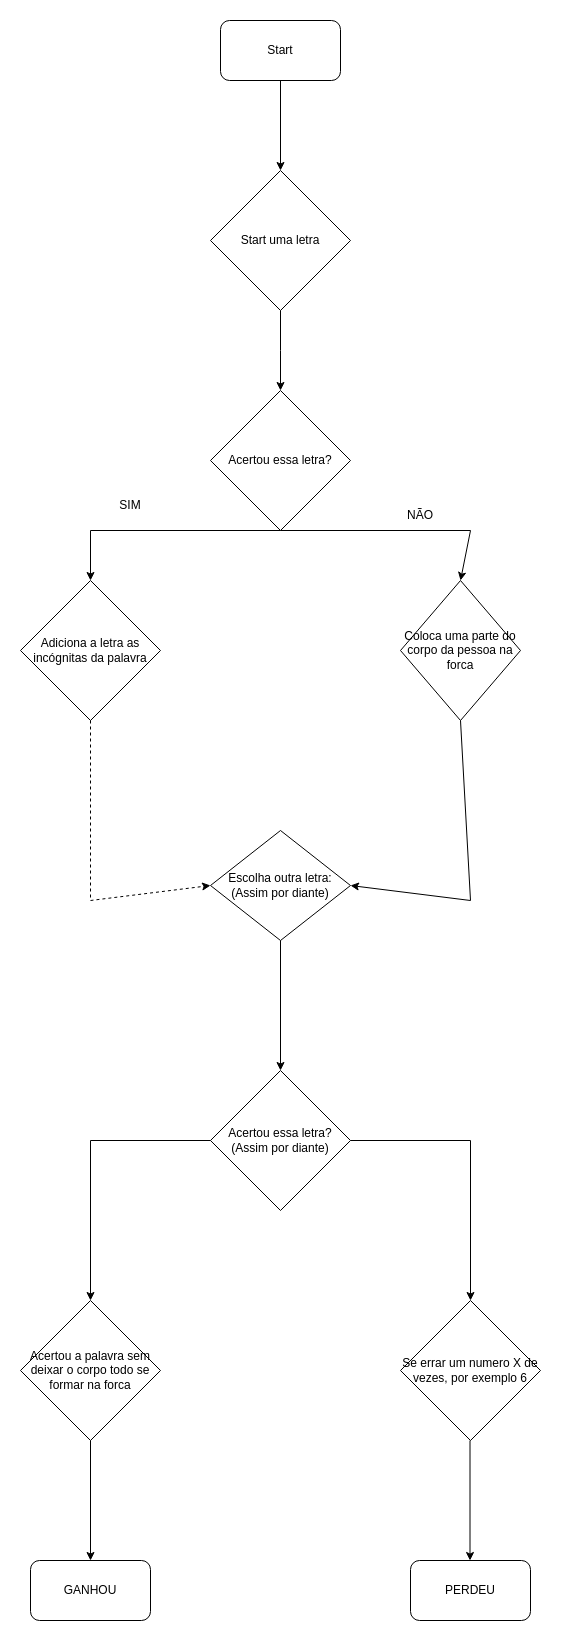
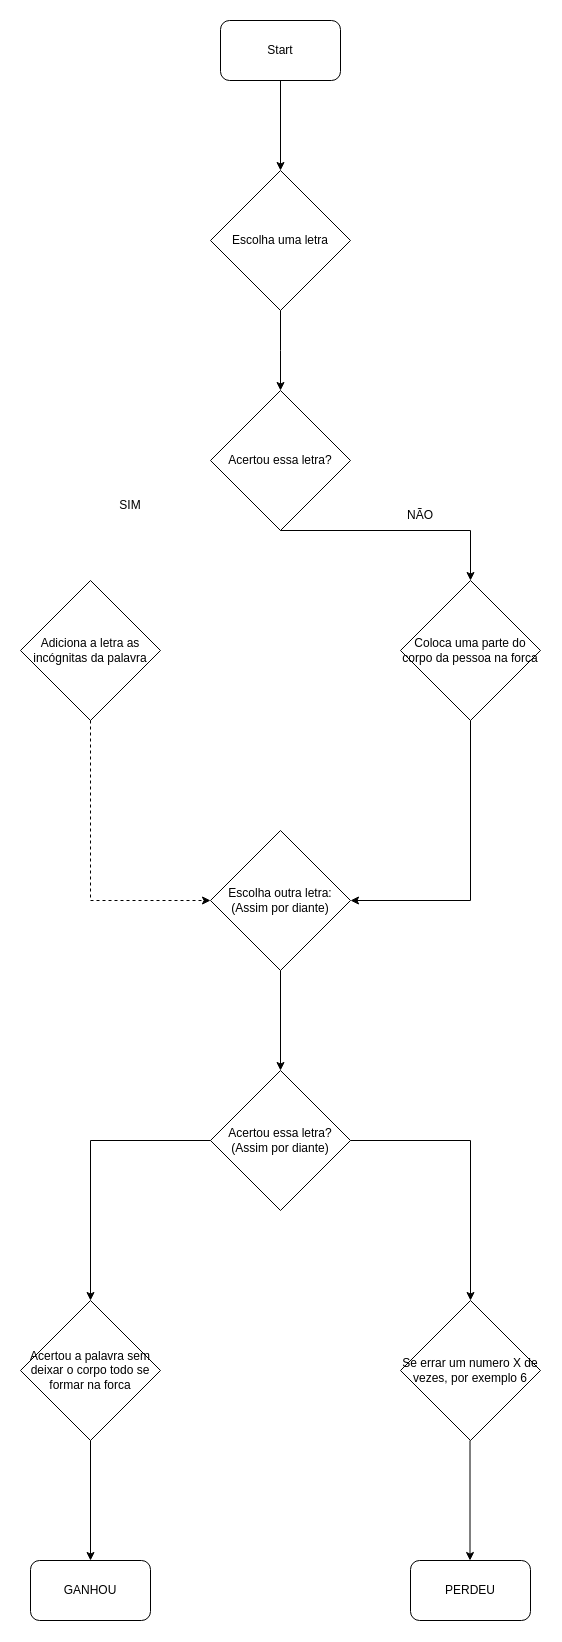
node "Start uma letra": label "Start uma letra" -> "Escolha uma letra"
edge "Acertou essa letra?" -> "Adiciona a letra as incógnitas da palavra": removed
node "Coloca uma parte do corpo da pessoa na forca": size 120x140 -> 140x140
node "Escolha outra letra: (Assim por diante)": size 140x110 -> 140x140
